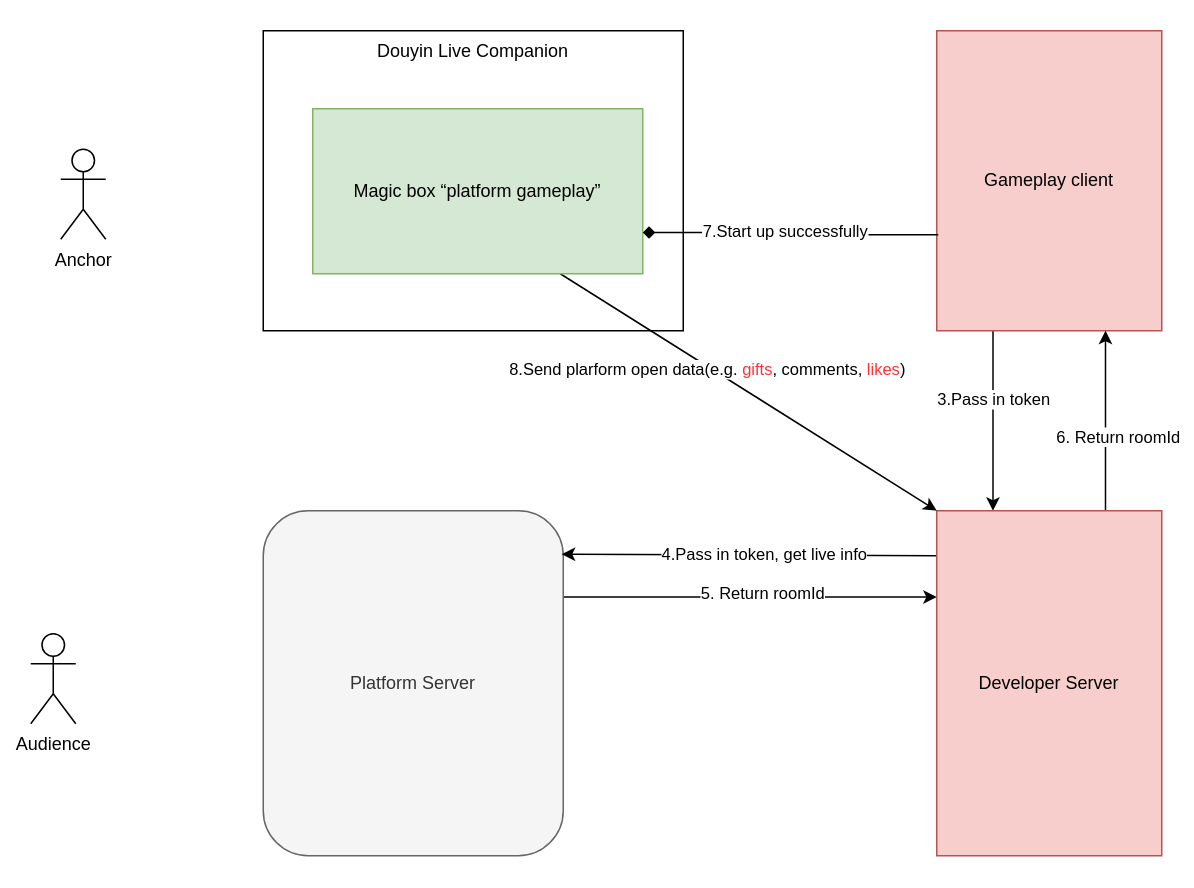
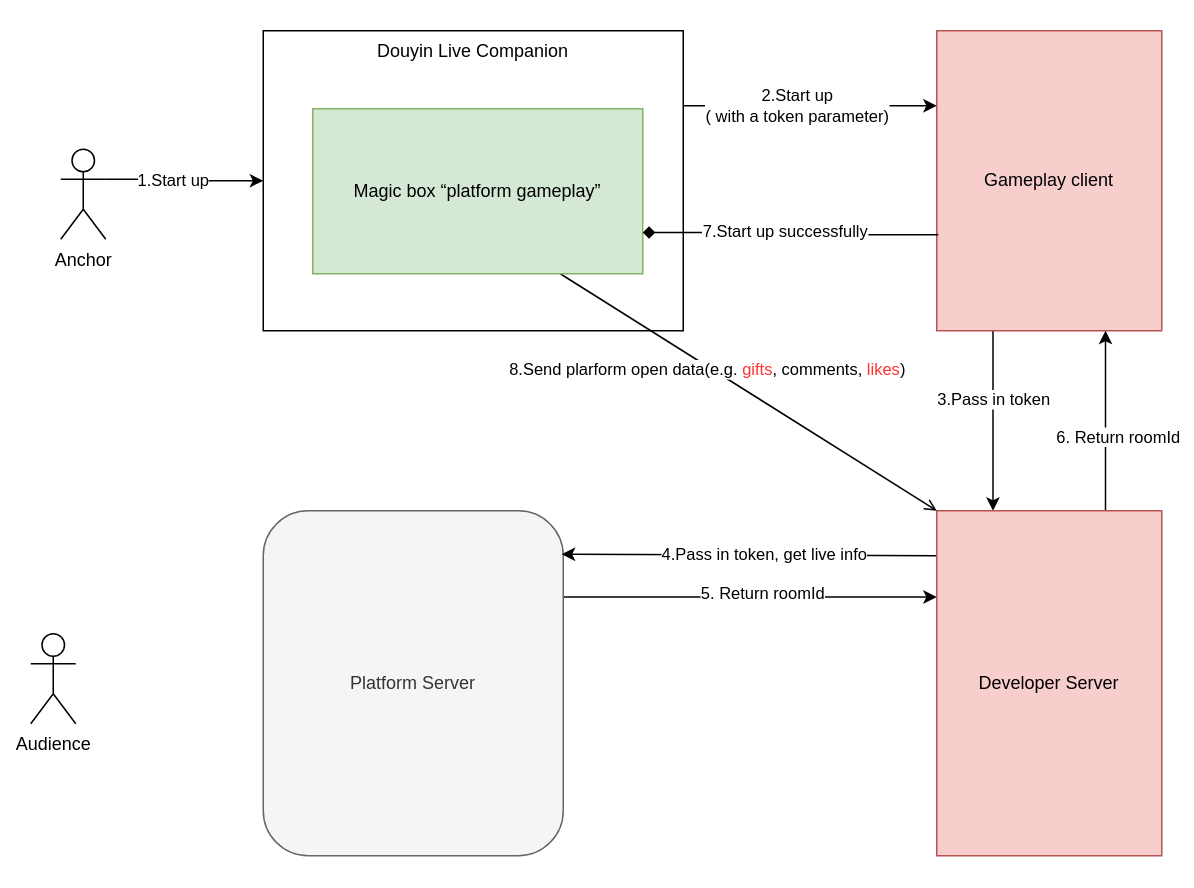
edge "Douyin Live Companion" -> "Gameplay client": added, label "2.Start up ( with a token parameter)"
edge "Anchor" -> "Douyin Live Companion": added, label "1.Start up"
edge "Magic box “platform gameplay”" -> "Developer Server": arrowhead classic -> open
